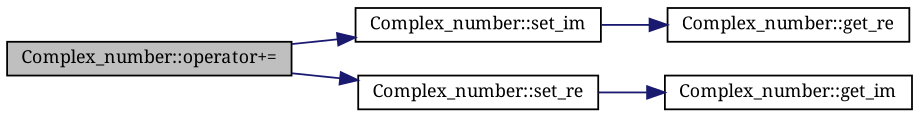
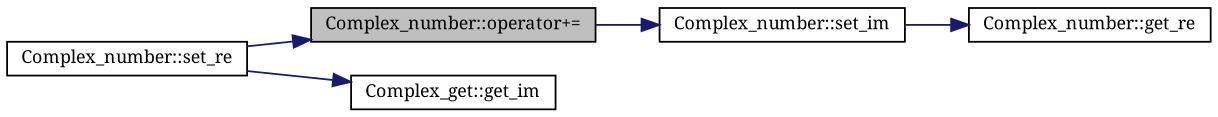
edge "Complex_number::operator+=" -> "Complex_number::set_re": reversed
node "Complex_number::get_im": label "Complex_number::get_im" -> "Complex_get::get_im"
